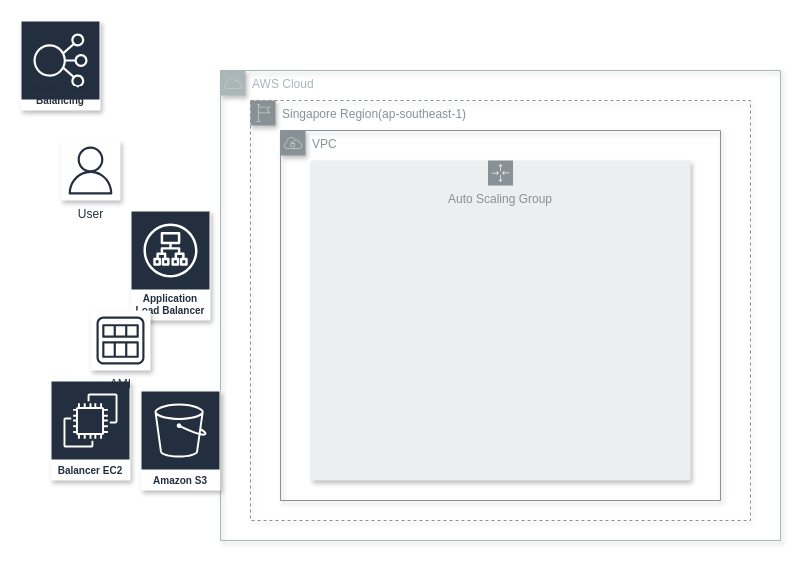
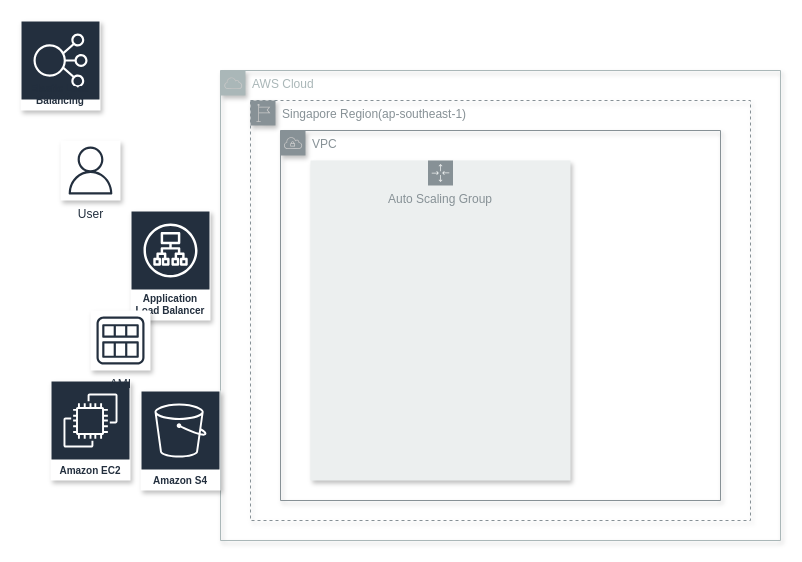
node "Auto Scaling Group": size 380x320 -> 260x320
node "Balancer EC2": label "Balancer EC2" -> "Amazon EC2"
node "Amazon S3": label "Amazon S3" -> "Amazon S4"
